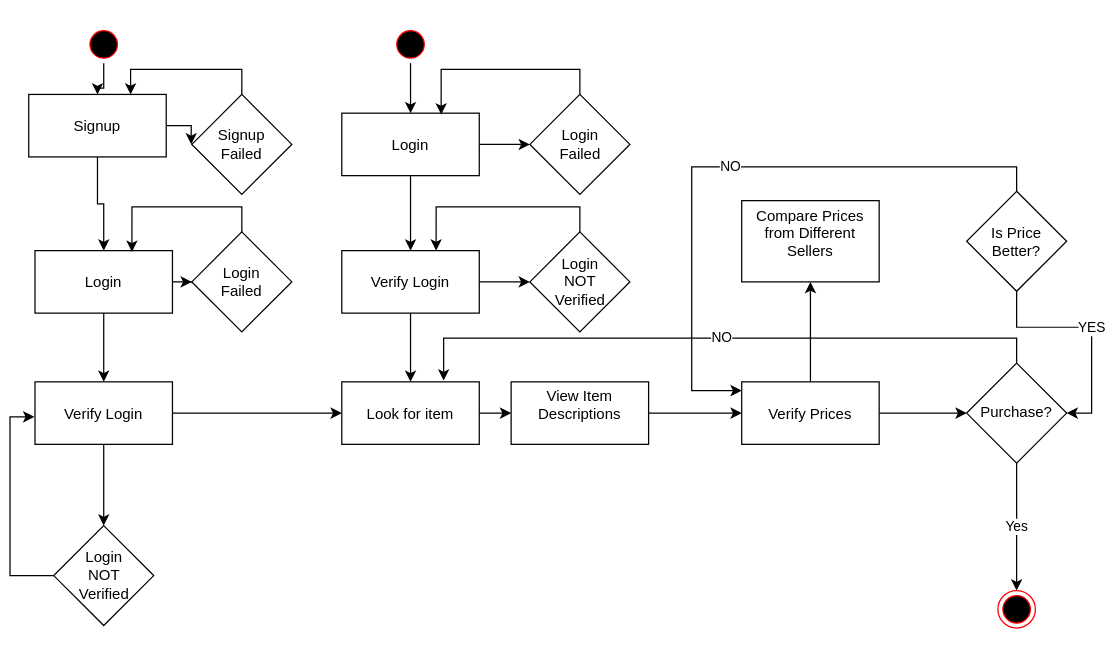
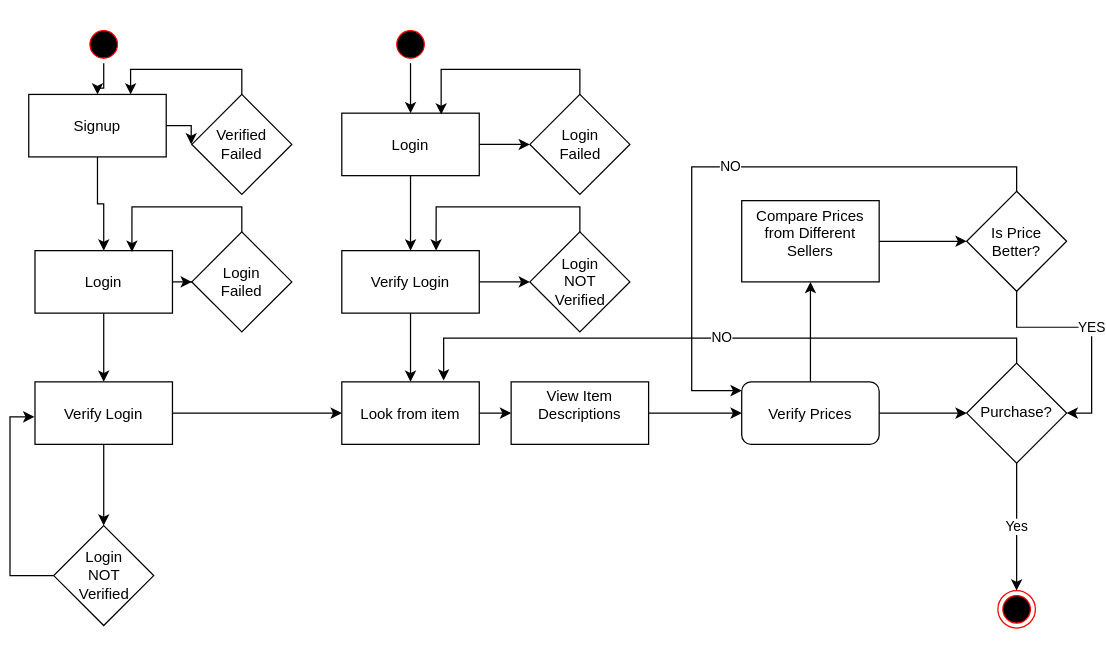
node "Signup Failed": label "Signup Failed" -> "Verified Failed"
edge "Compare Prices from Different Sellers" -> "Is Price Better?": added
node "Verify Prices": shape rectangle -> rounded rectangle
node "Look for item": label "Look for item" -> "Look from item"
